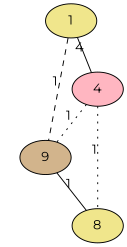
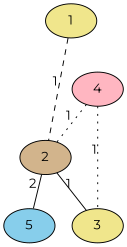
edge "1" -- "4": removed, label "4"
node "9": label "9" -> "2"
node "5": added
node "8": label "8" -> "3"
